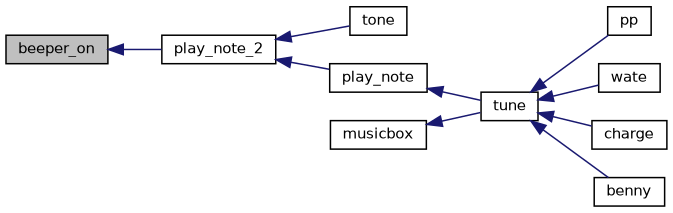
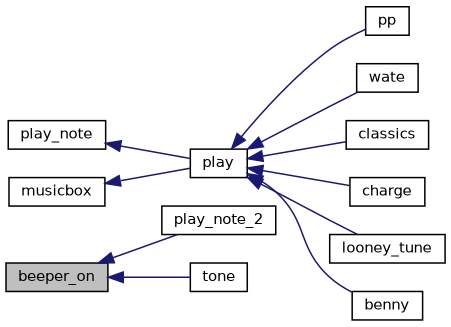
edge "tone" -> "play_note_2": now "tone" -> "beeper_on"
edge "play_note" -> "play_note_2": removed
node "tune": label "tune" -> "play"
node "classics": added
node "looney_tune": added
